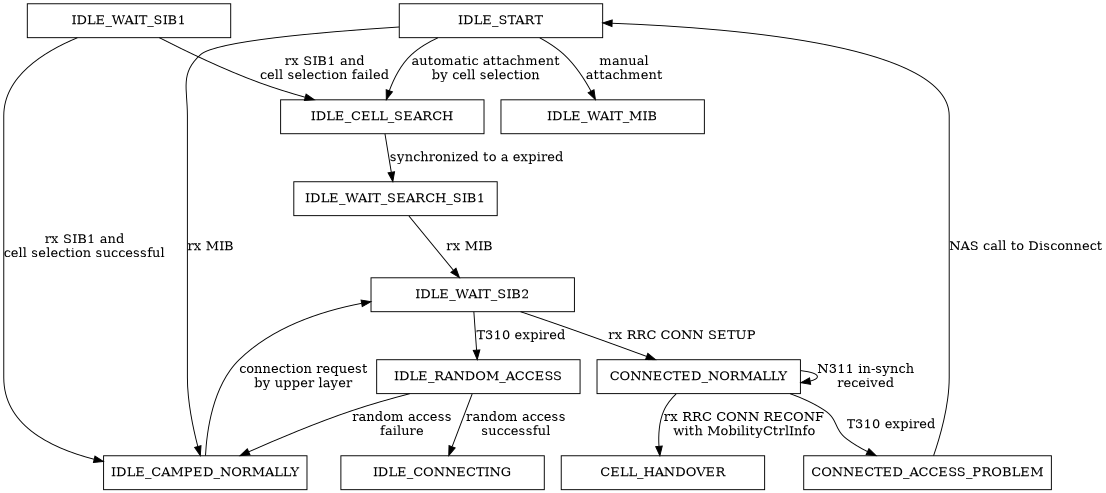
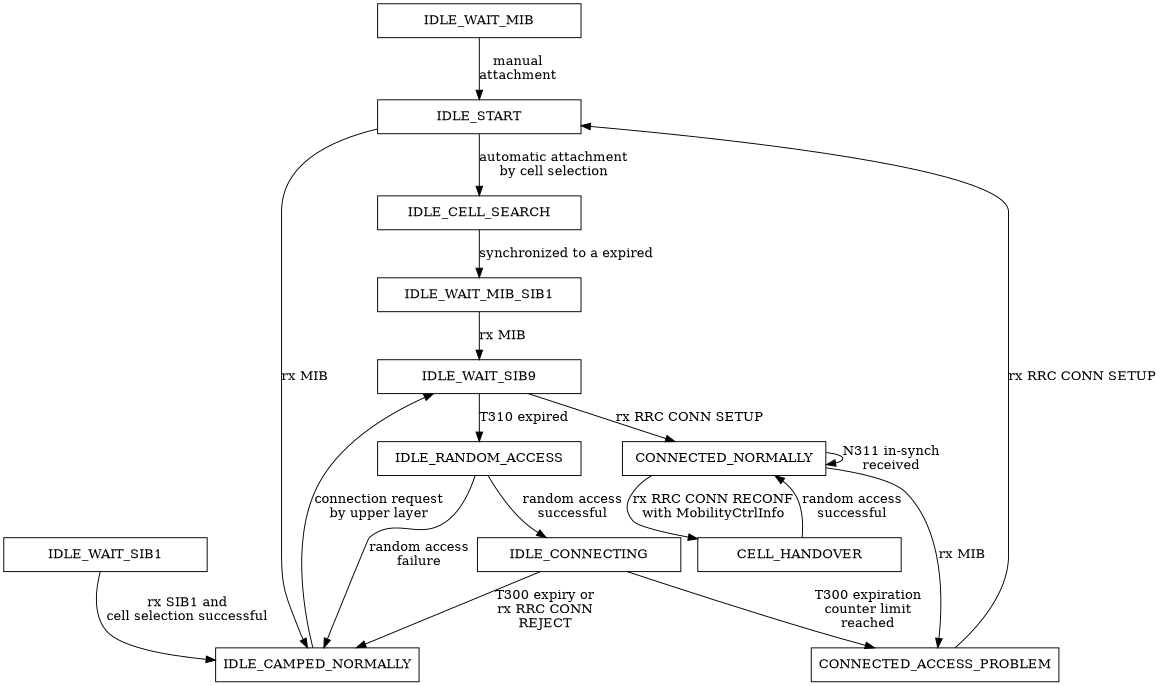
edge "IDLE_START" -> "IDLE_WAIT_MIB": reversed
edge "IDLE_WAIT_SIB1" -> "IDLE_CELL_SEARCH": removed, label "rx SIB1 and cell selection failed"
node "IDLE_WAIT_SEARCH_SIB1": label "IDLE_WAIT_SEARCH_SIB1" -> "IDLE_WAIT_MIB_SIB1"
edge "CONNECTED_ACCESS_PROBLEM" -> "IDLE_START": label "NAS call to Disconnect" -> "rx RRC CONN SETUP"
node "IDLE_WAIT_SIB2": label "IDLE_WAIT_SIB2" -> "IDLE_WAIT_SIB9"
edge "CONNECTED_NORMALLY" -> "CONNECTED_ACCESS_PROBLEM": label "T310 expired" -> "rx MIB"
edge "CELL_HANDOVER" -> "CONNECTED_NORMALLY": added, label "random access successful"
edge "IDLE_CONNECTING" -> "IDLE_CAMPED_NORMALLY": added, label "T300 expiry or rx RRC CONN REJECT"
edge "IDLE_CONNECTING" -> "CONNECTED_ACCESS_PROBLEM": added, label "T300 expiration counter limit reached"
